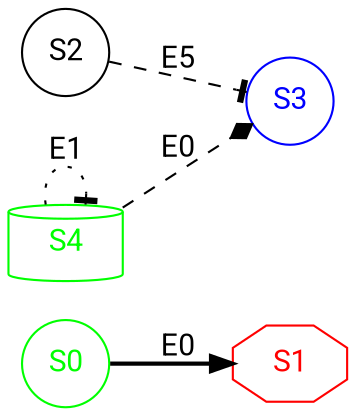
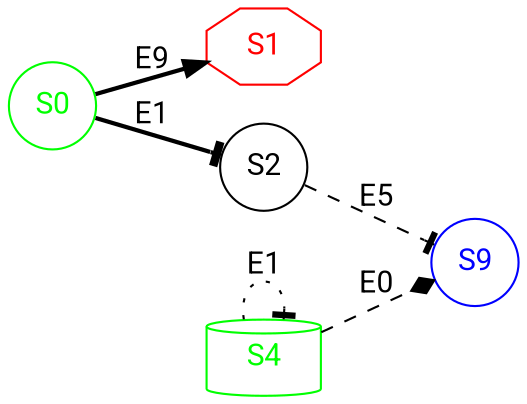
node "S3": label "S3" -> "S9"
edge "S0" -> "S2": added, label "E1"
edge "S0" -> "S1": label "E0" -> "E9"
